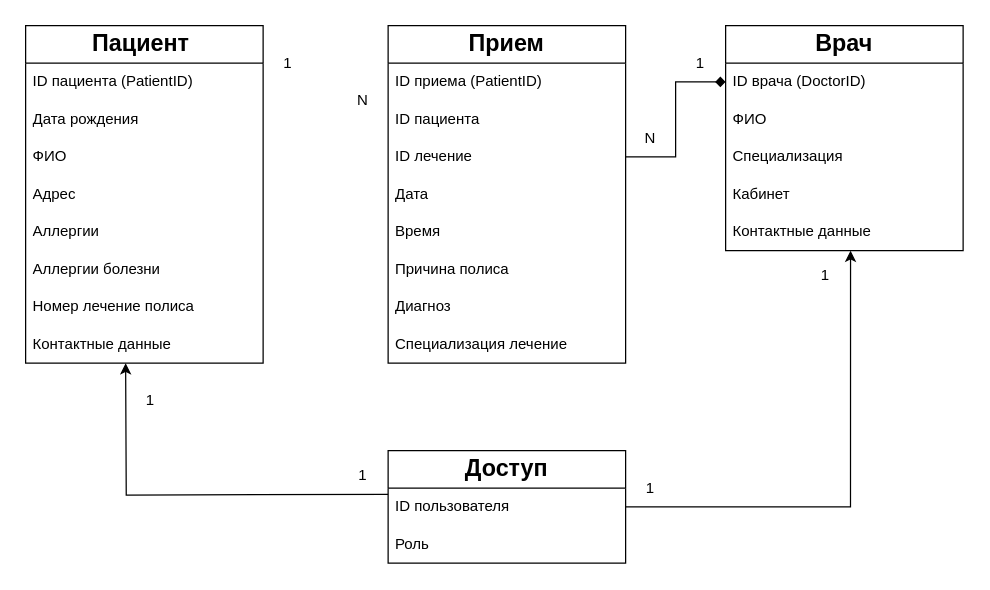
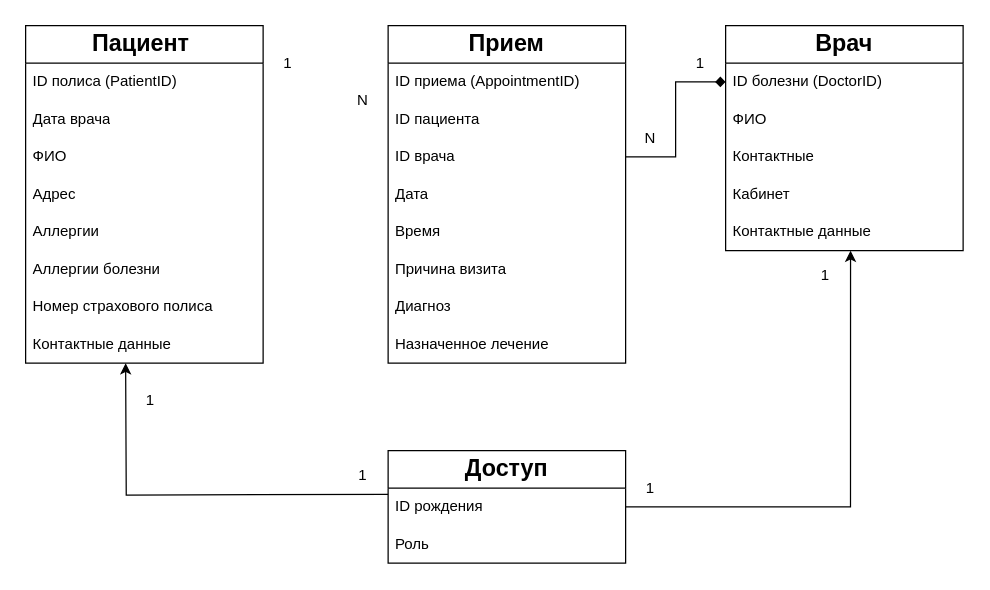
node "ID пациента (PatientID)": label "ID пациента (PatientID)" -> "ID полиса (PatientID)"
node "ID приема (PatientID)": label "ID приема (PatientID)" -> "ID приема (AppointmentID)"
node "ID врача (DoctorID)": label "ID врача (DoctorID)" -> "ID болезни (DoctorID)"
node "Дата рождения": label "Дата рождения" -> "Дата врача"
node "ID лечение": label "ID лечение" -> "ID врача"
node "Специализация": label "Специализация" -> "Контактные"
node "Причина полиса": label "Причина полиса" -> "Причина визита"
node "Номер лечение полиса": label "Номер лечение полиса" -> "Номер страхового полиса"
node "Специализация лечение": label "Специализация лечение" -> "Назначенное лечение"
node "ID пользователя": label "ID пользователя" -> "ID рождения"
